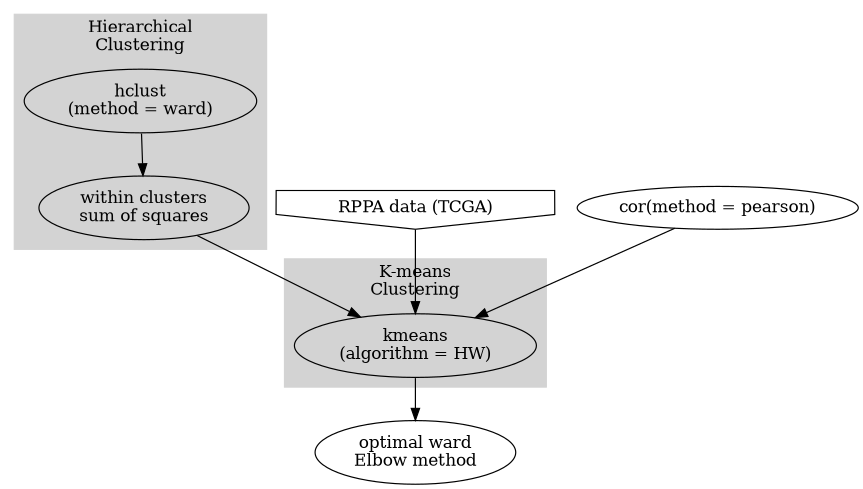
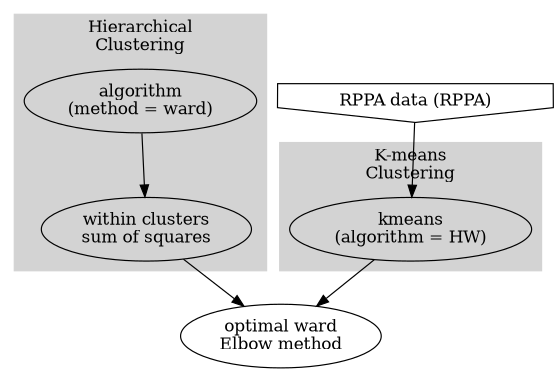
node "hclust (method = ward)": label "hclust (method = ward)" -> "algorithm (method = ward)"
node "RPPA data (TCGA)": label "RPPA data (TCGA)" -> "RPPA data (RPPA)"
node "cor(method = pearson)": removed
edge "within clusters sum of squares" -> "kmeans (algorithm = HW)": now "within clusters sum of squares" -> "optimal ward Elbow method"
